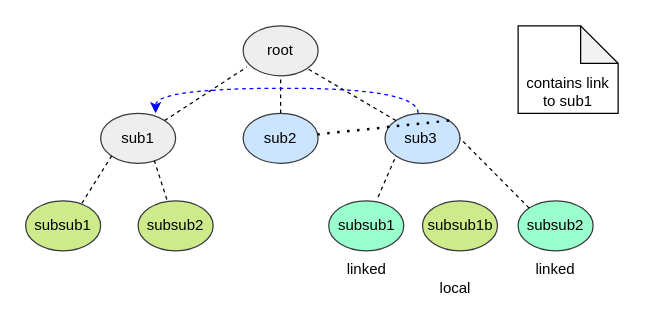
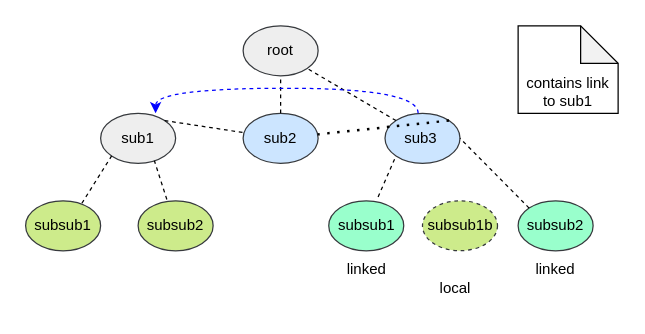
edge "root" -- "sub1": now "sub2" -- "sub1"
node "subsub1b": style solid -> dashed
